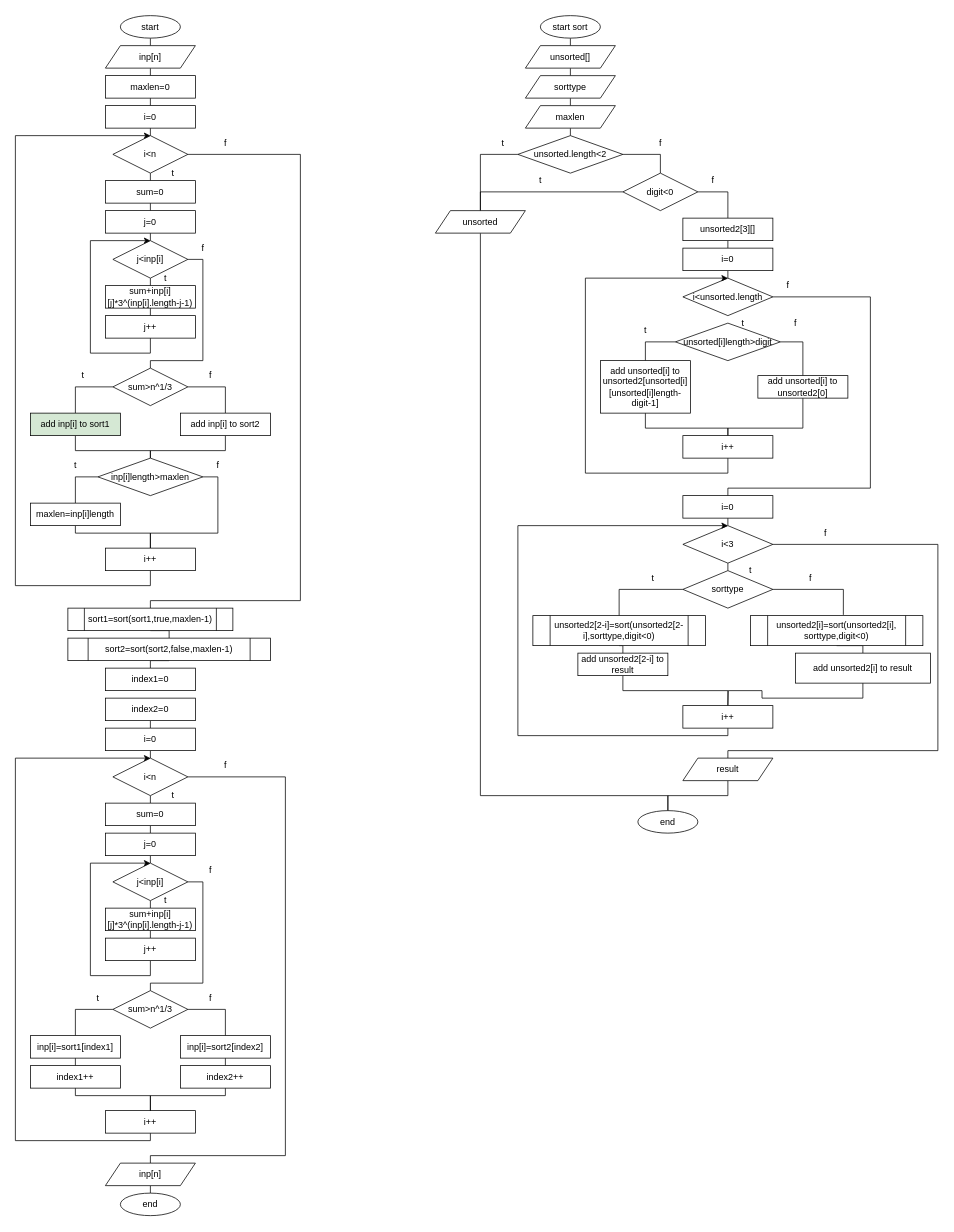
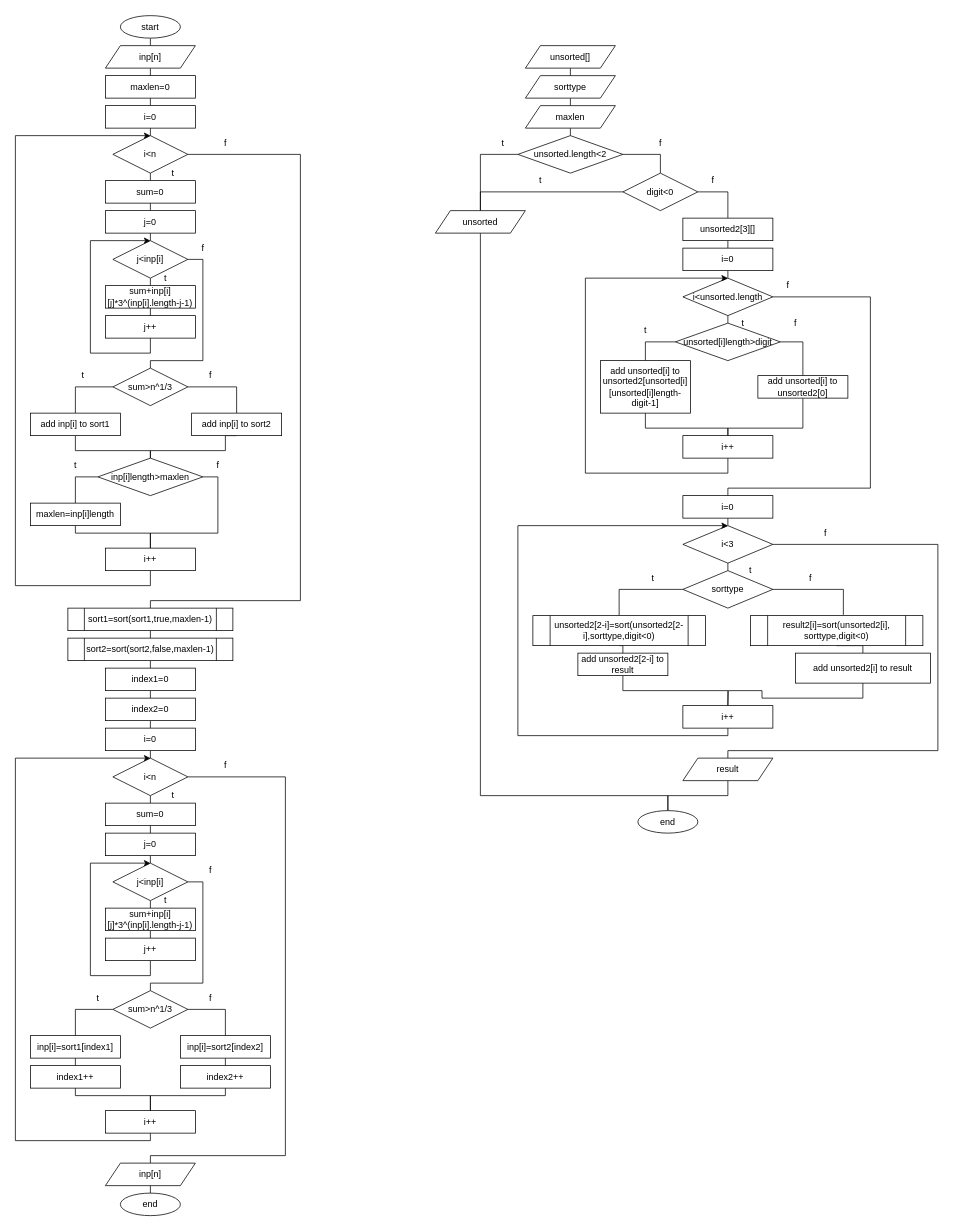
node "start sort": removed
edge "start sort" -- "unsorted[]": removed
edge "i<unsorted.length" -- "unsorted[i]length>digit": added
node "add inp[i] to sort1": fillcolor #d5e8d4 -> #ffffff
node "add inp[i] to sort2": moved (225, 424) -> (237, 424)
node "unsorted2[i]=sort(unsorted2[i], sorttype,digit<0)": label "unsorted2[i]=sort(unsorted2[i], sorttype,digit<0)" -> "result2[i]=sort(unsorted2[i], sorttype,digit<0)"
node "sort2=sort(sort2,false,maxlen-1)": size 203x23 -> 165x23
edge "index1=0" -- "index2=0": added
